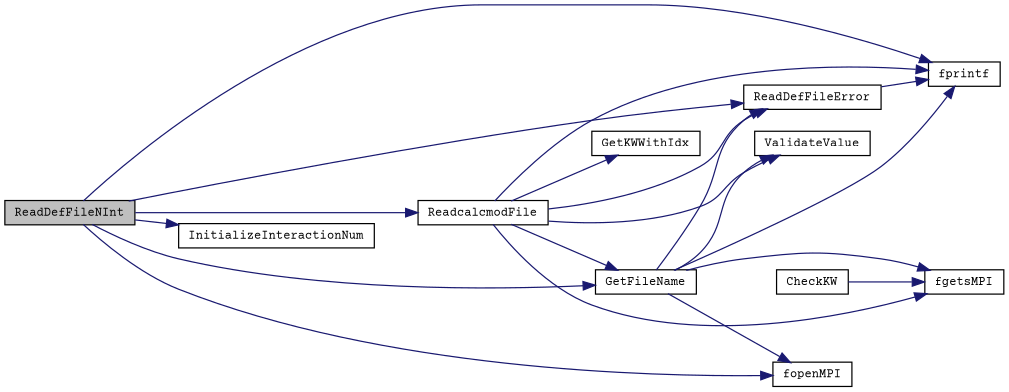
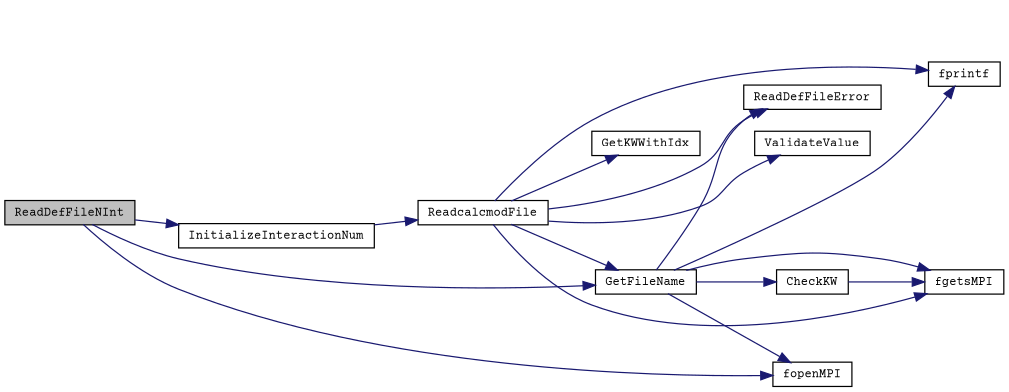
edge "ReadDefFileNInt" -> "fprintf": removed
edge "ReadDefFileError" -> "fprintf": removed
edge "ReadDefFileNInt" -> "ReadDefFileError": removed
edge "ReadDefFileNInt" -> "ReadcalcmodFile": now "InitializeInteractionNum" -> "ReadcalcmodFile"
edge "GetFileName" -> "ValidateValue": now "GetFileName" -> "CheckKW"
